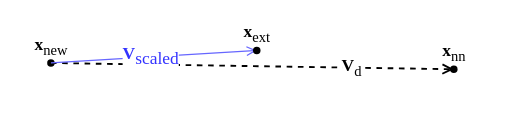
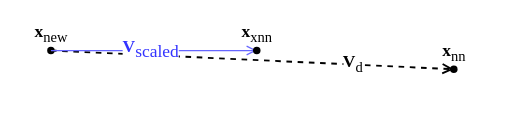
node "xext": label "xext" -> "xxnn"
node "xnew": moved (51, 63) -> (51, 51)
